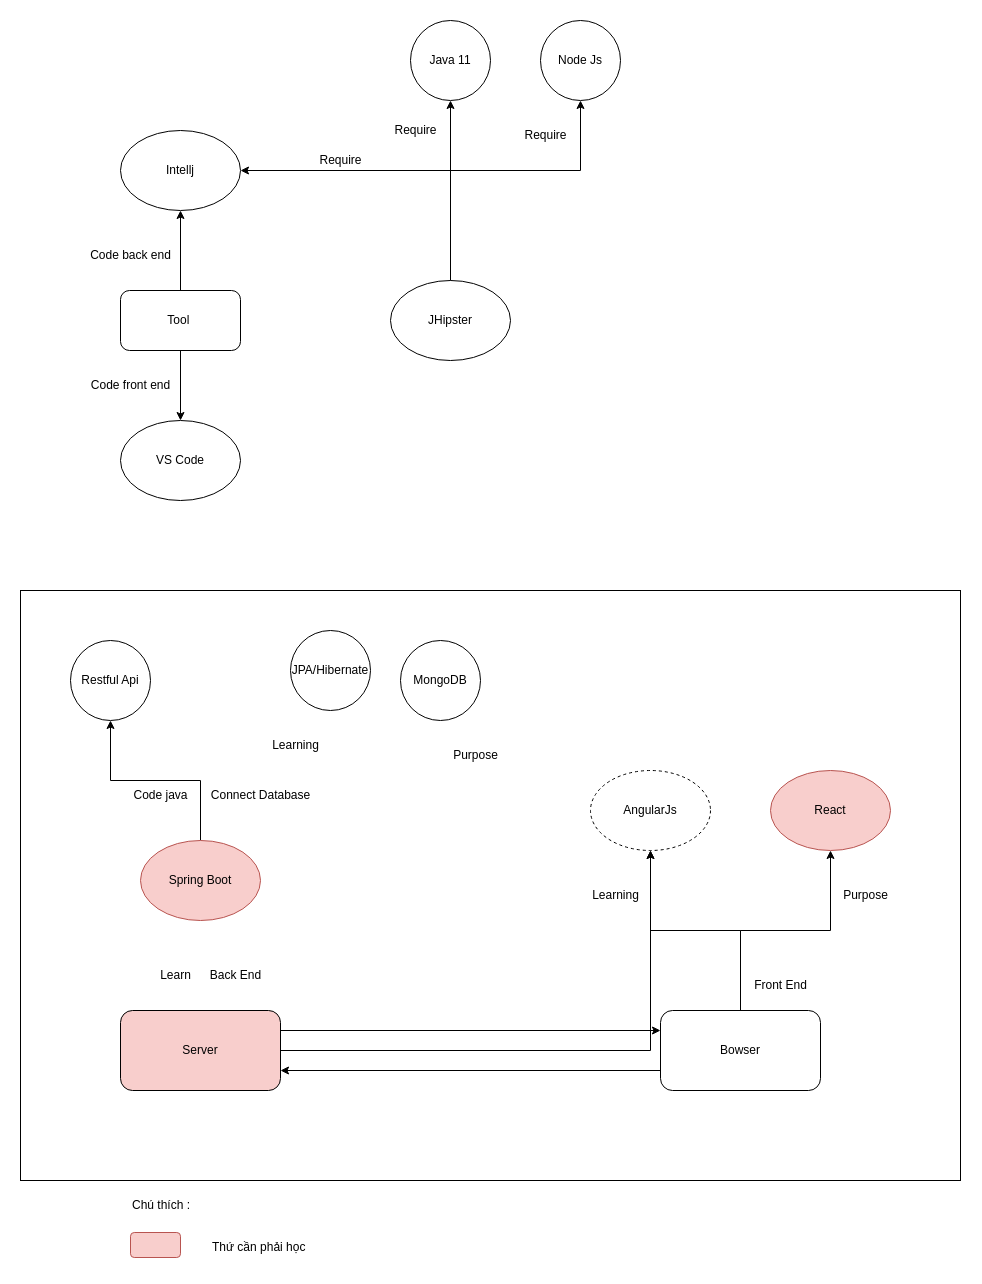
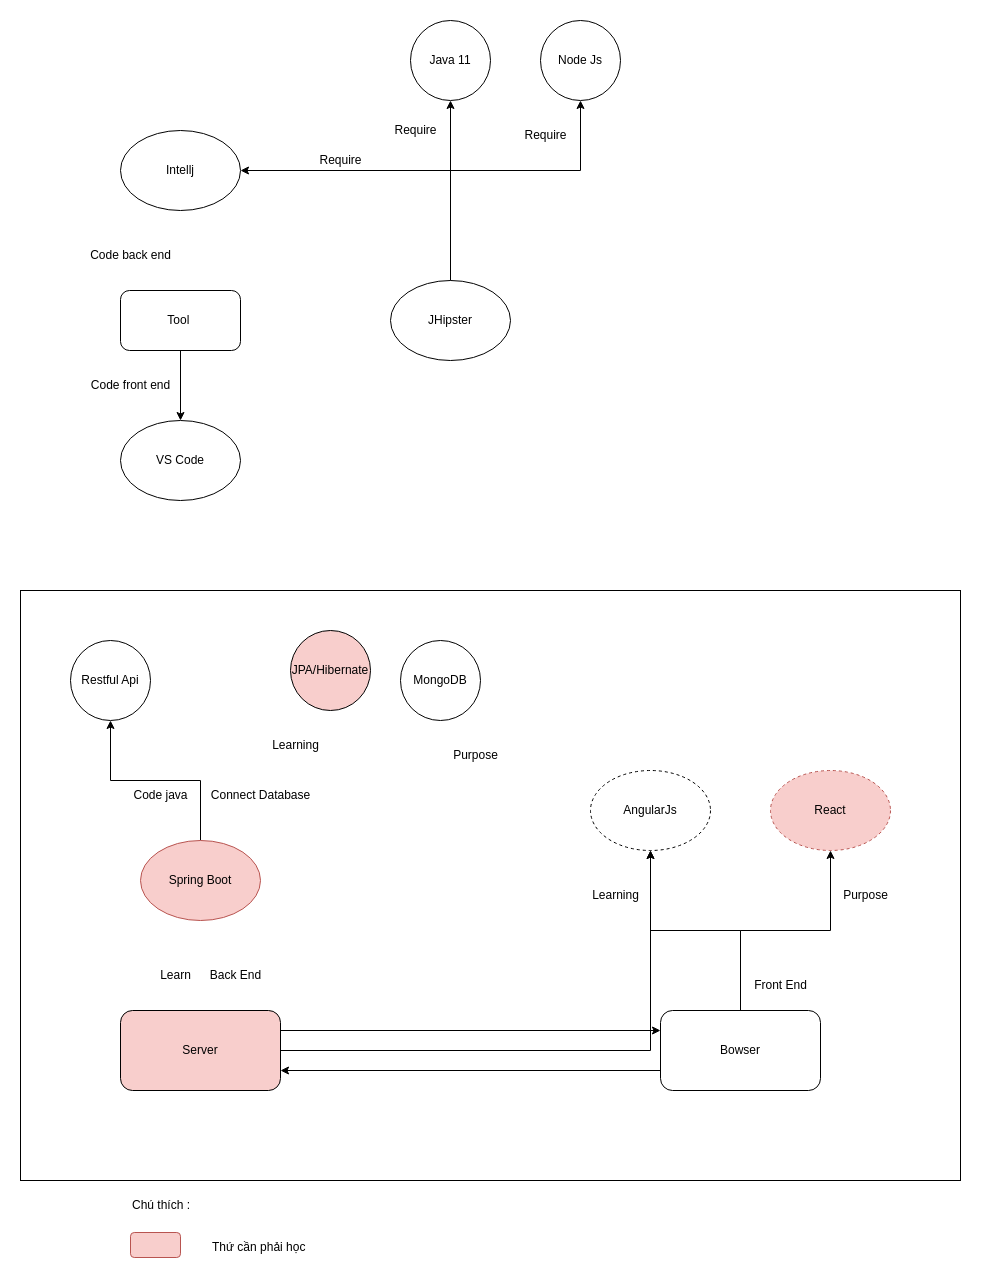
edge "Tool" -> "Intellj": removed
node "JPA/Hibernate": fillcolor #ffffff -> #f8cecc
node "React": style solid -> dashed
